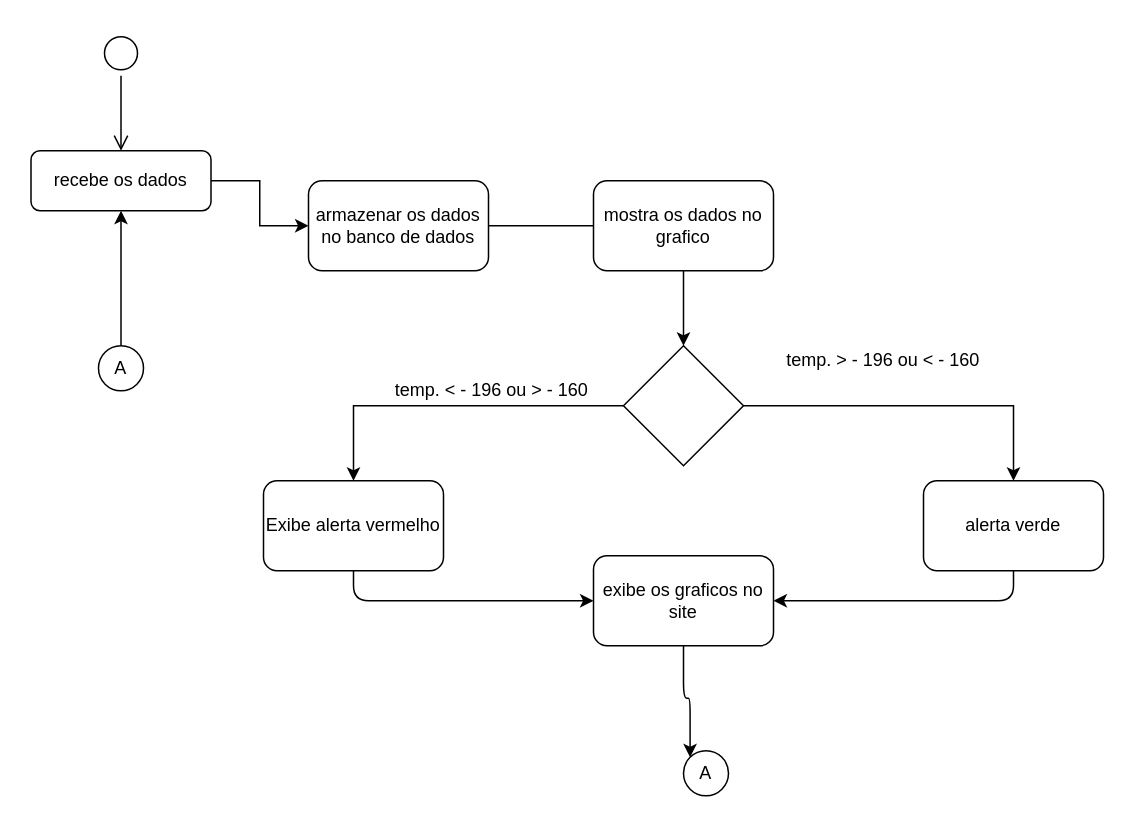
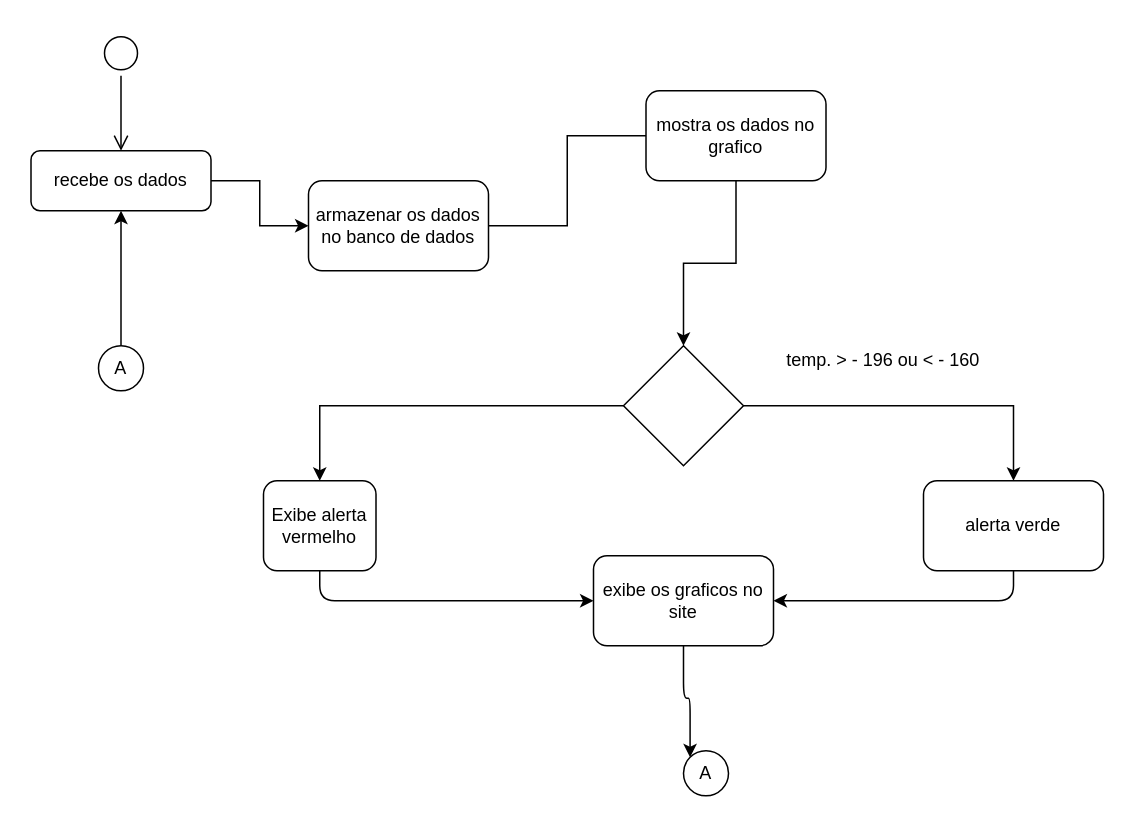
node "mostra os dados no grafico": moved (683, 226) -> (736, 136)
node "temp. < - 196 ou > - 160": removed
node "Exibe alerta vermelho": size 180x90 -> 113x90
